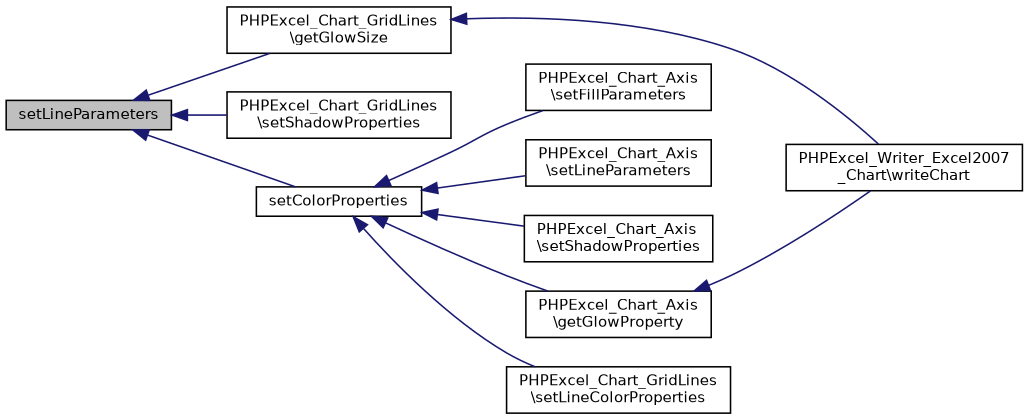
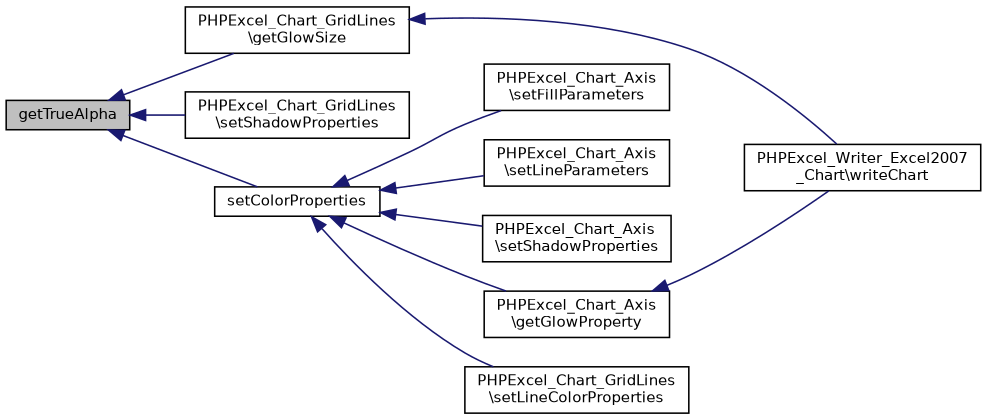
node "setLineParameters": label "setLineParameters" -> "getTrueAlpha"
